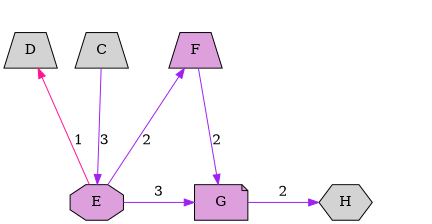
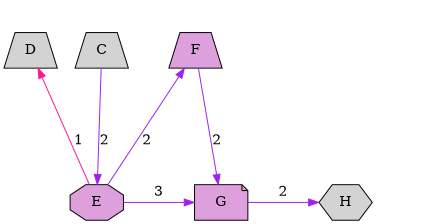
edge "C" -> "E": label "3" -> "2"
